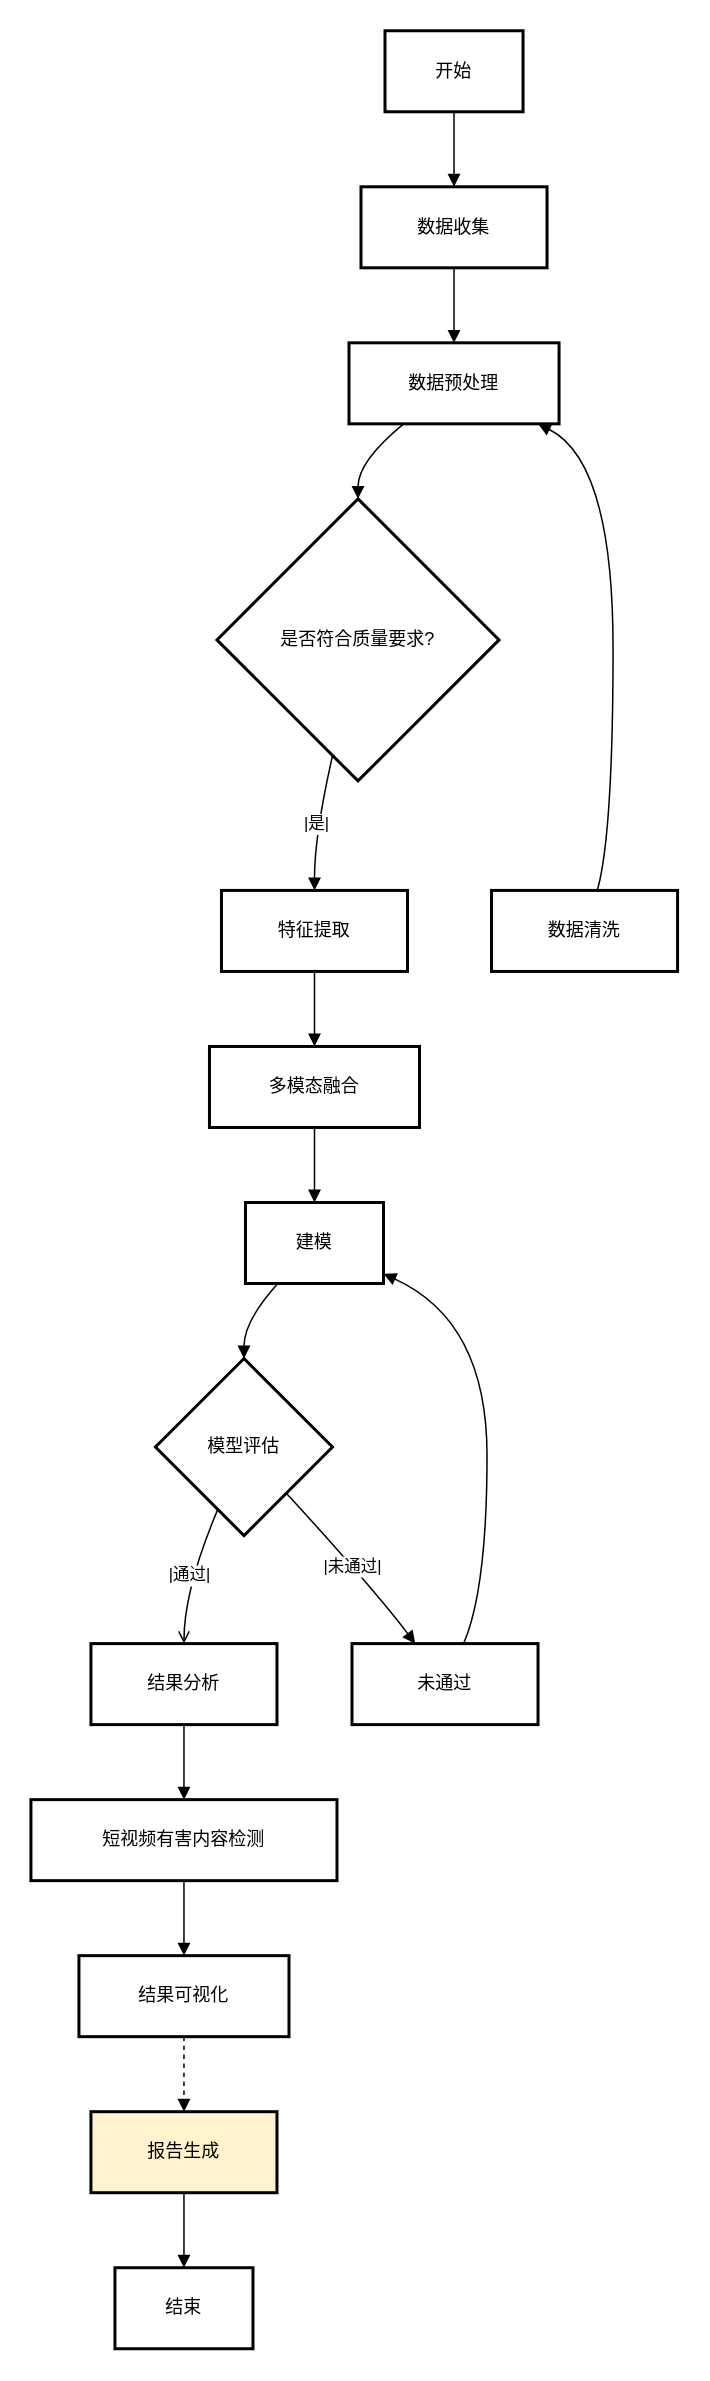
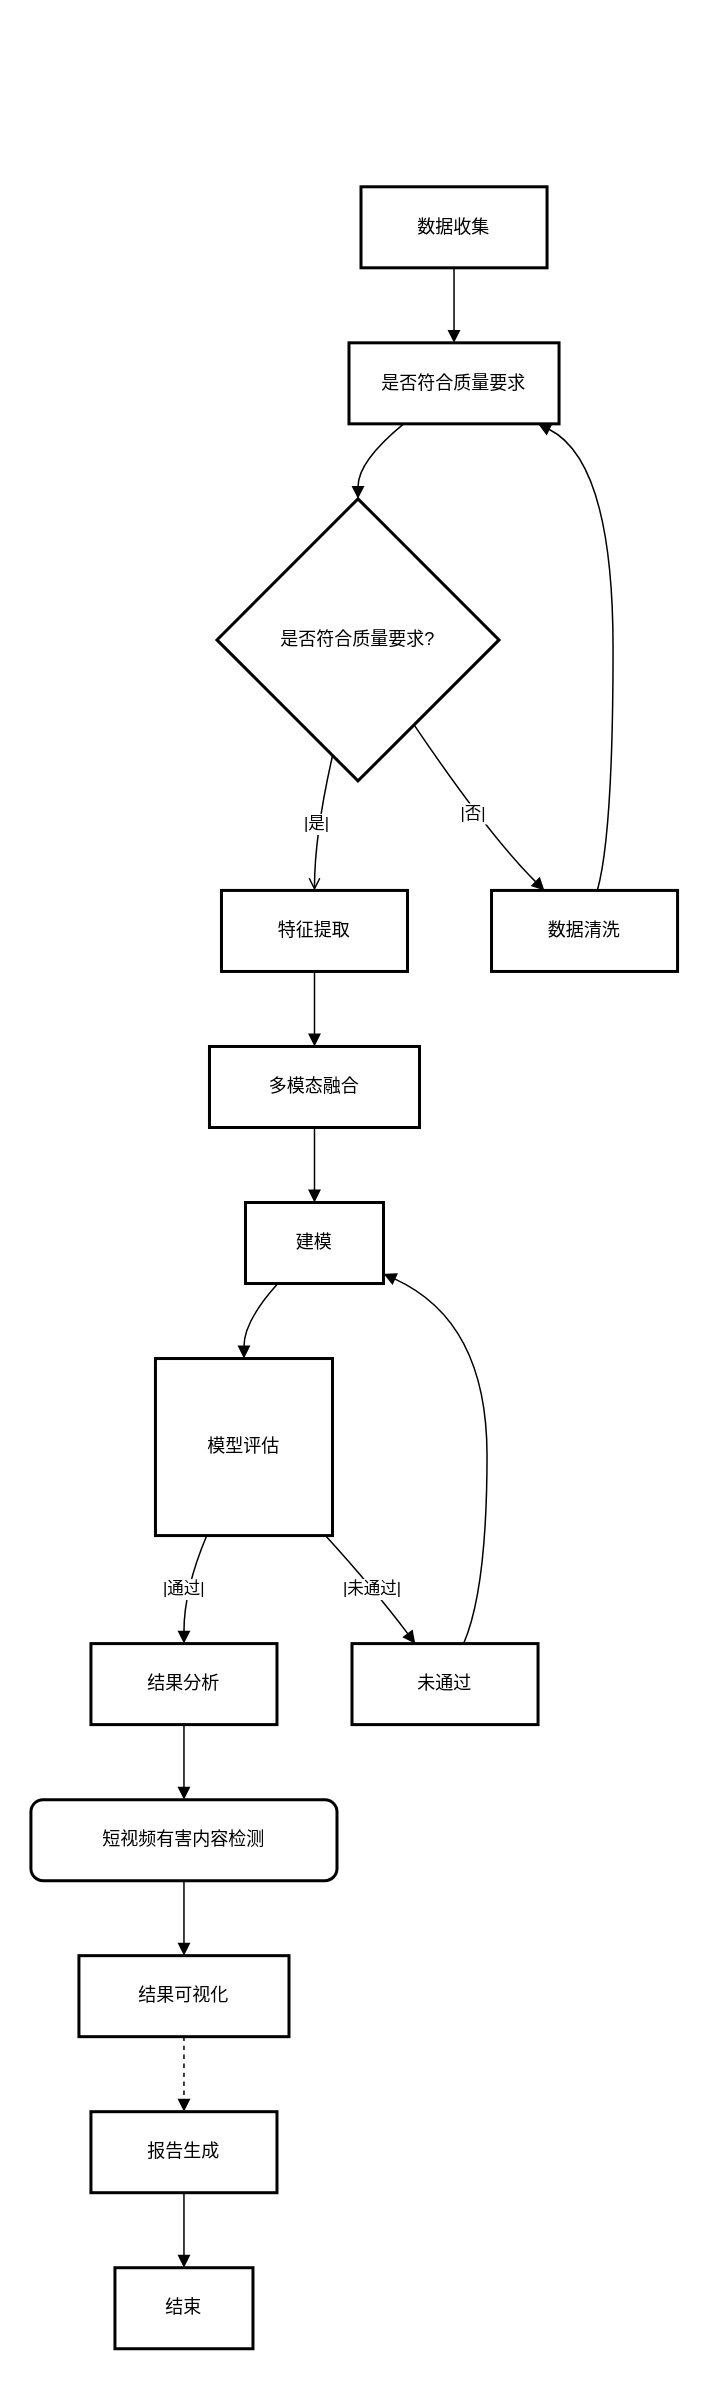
node "开始": removed
edge "开始" -> "数据收集": removed
node "数据预处理": label "数据预处理" -> "是否符合质量要求"
edge "是否符合质量要求?" -> "数据清洗": added, label "|否|"
edge "是否符合质量要求?" -> "特征提取": arrowhead block -> open
node "模型评估": shape diamond -> rectangle
edge "模型评估" -> "结果分析": arrowhead open -> block
node "短视频有害内容检测": shape rectangle -> rounded rectangle
node "报告生成": fillcolor #fff2cc -> #ffffff
